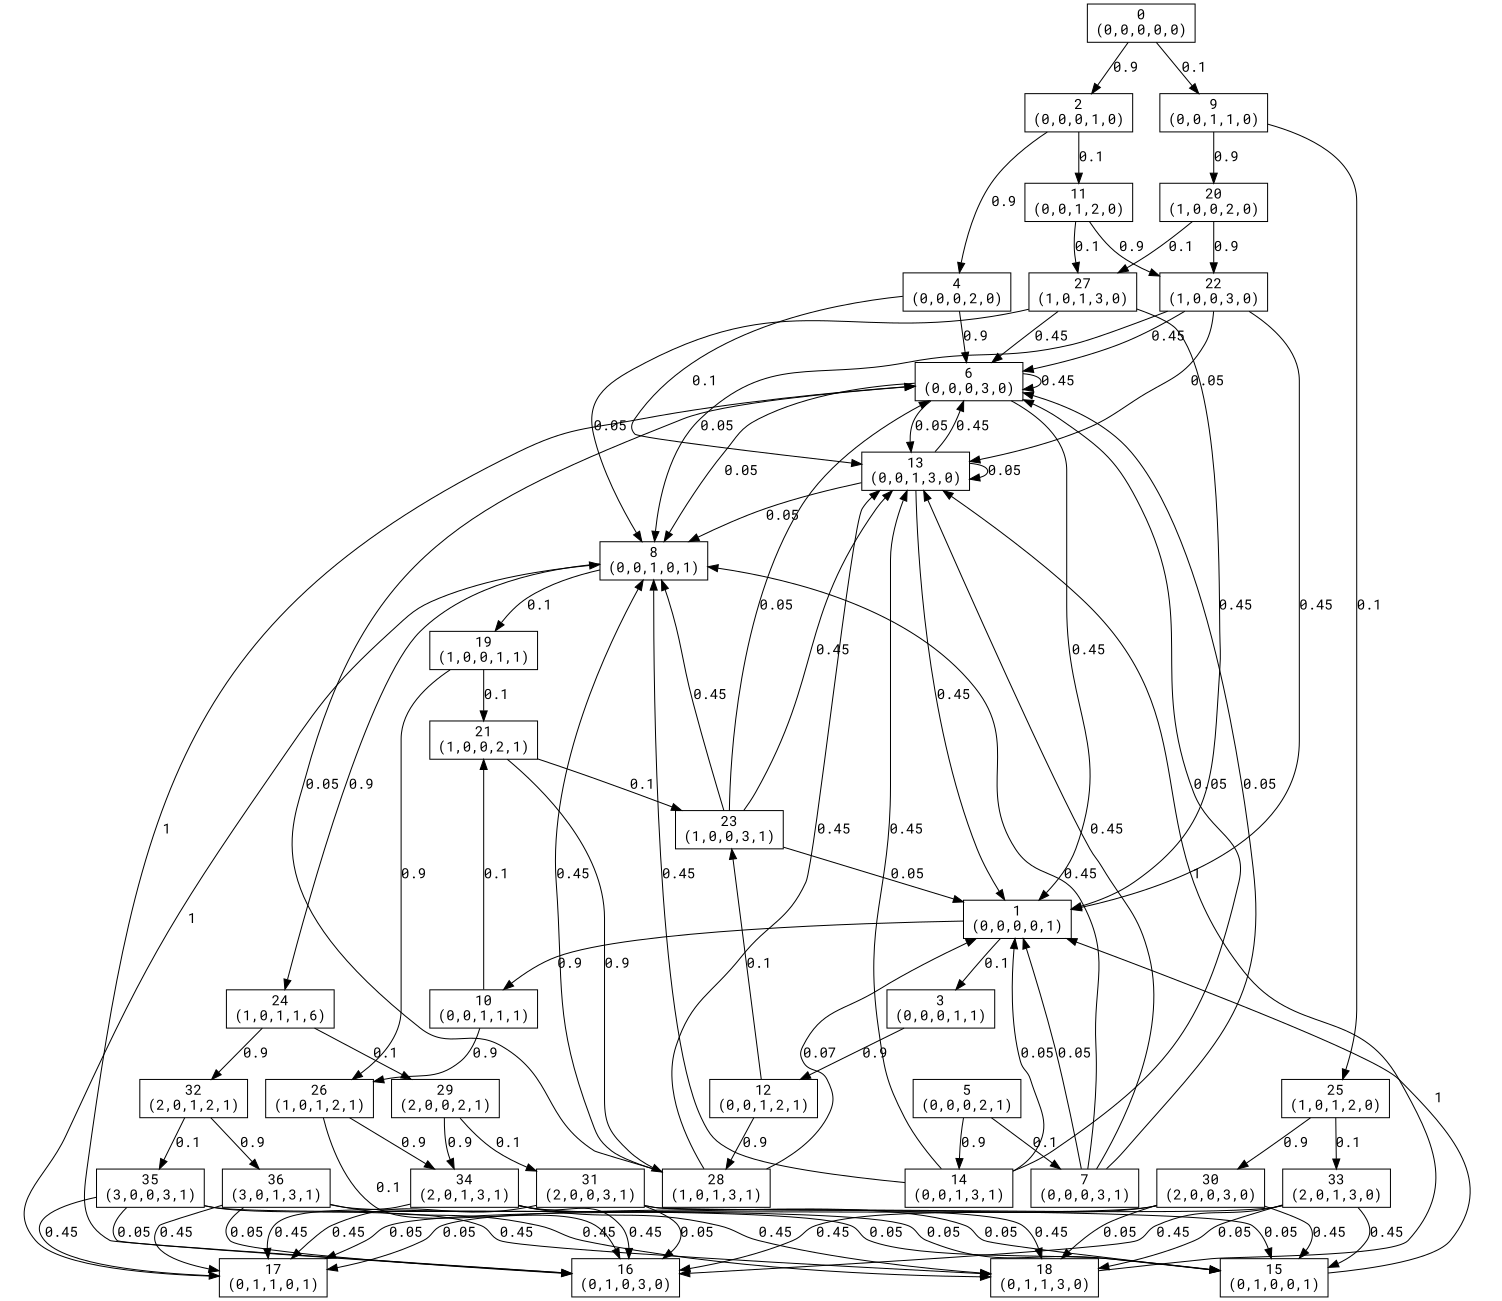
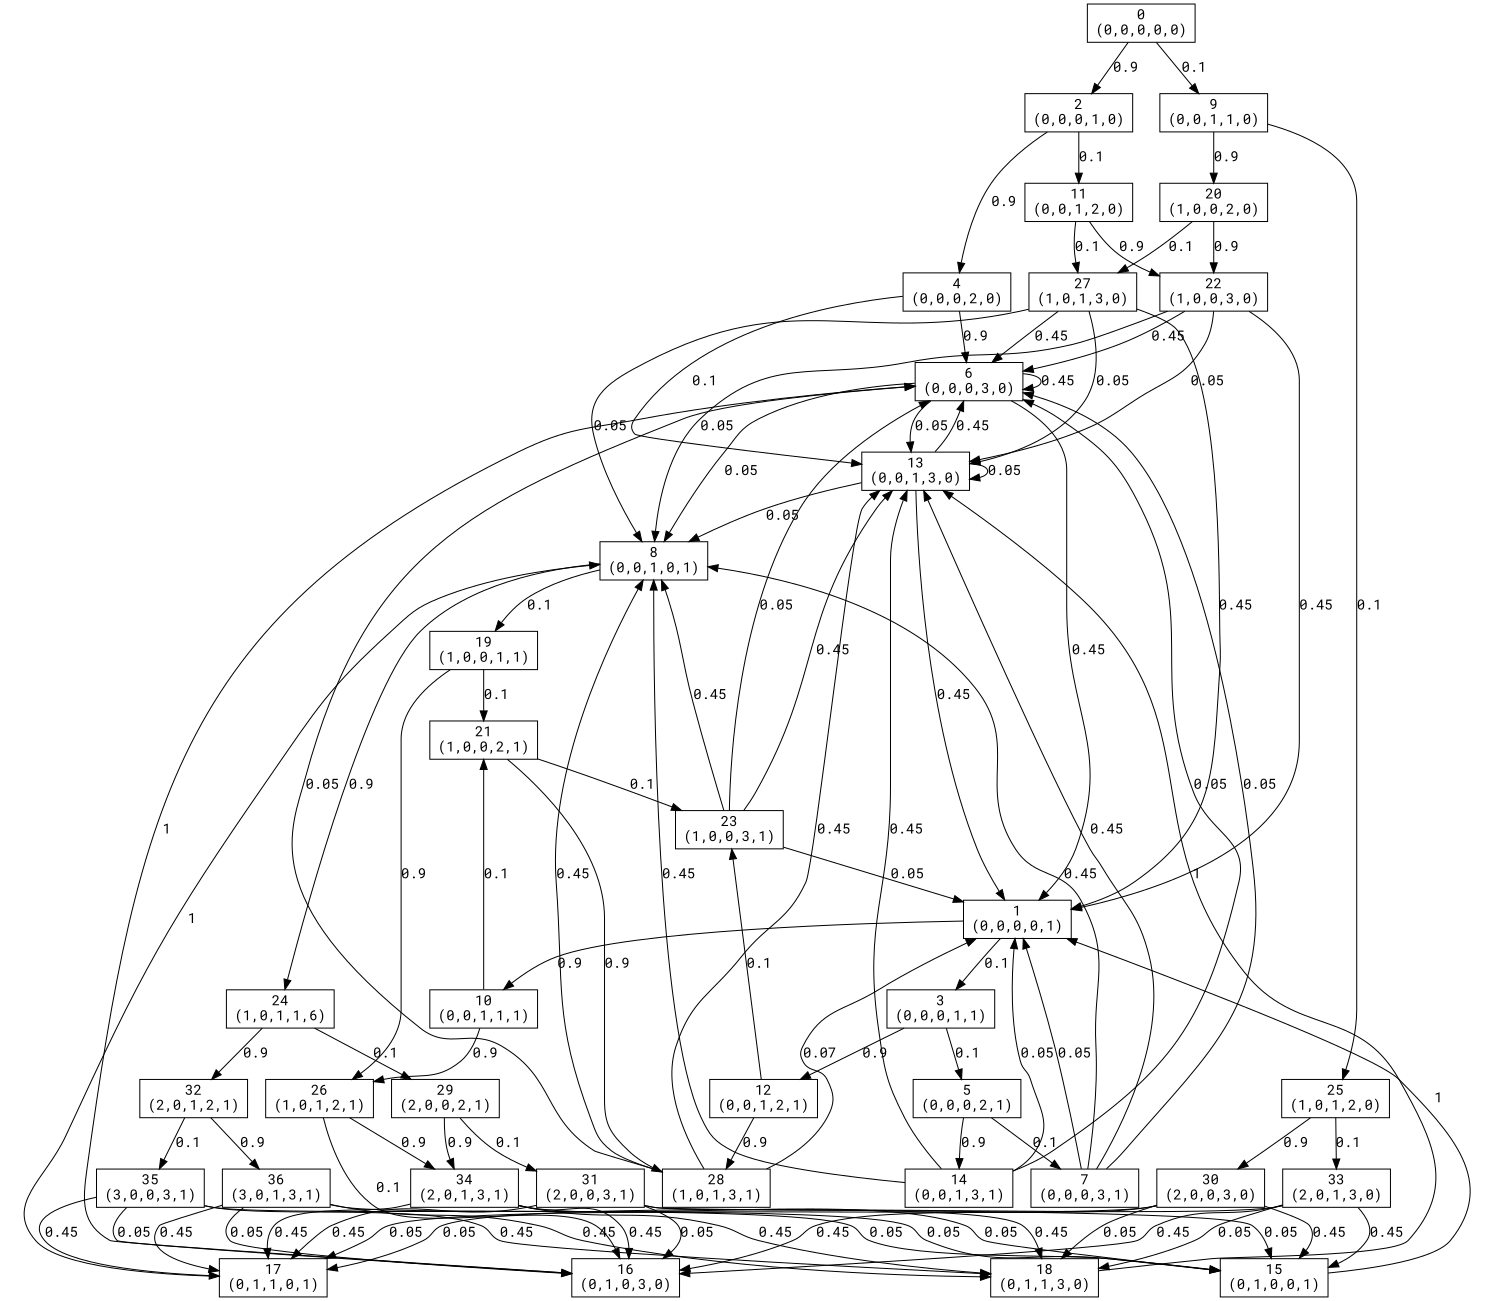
edge "27 (1,0,1,3,0)" -> "13 (0,0,1,3,0)": added, label "0.05"
edge "3 (0,0,0,1,1)" -> "5 (0,0,0,2,1)": added, label "0.1"
